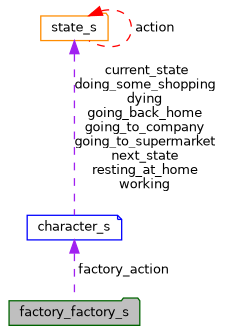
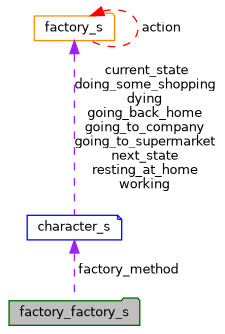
node "state_s": label "state_s" -> "factory_s"
edge "factory_factory_s" -> "character_s": label " factory_action" -> " factory_method"
